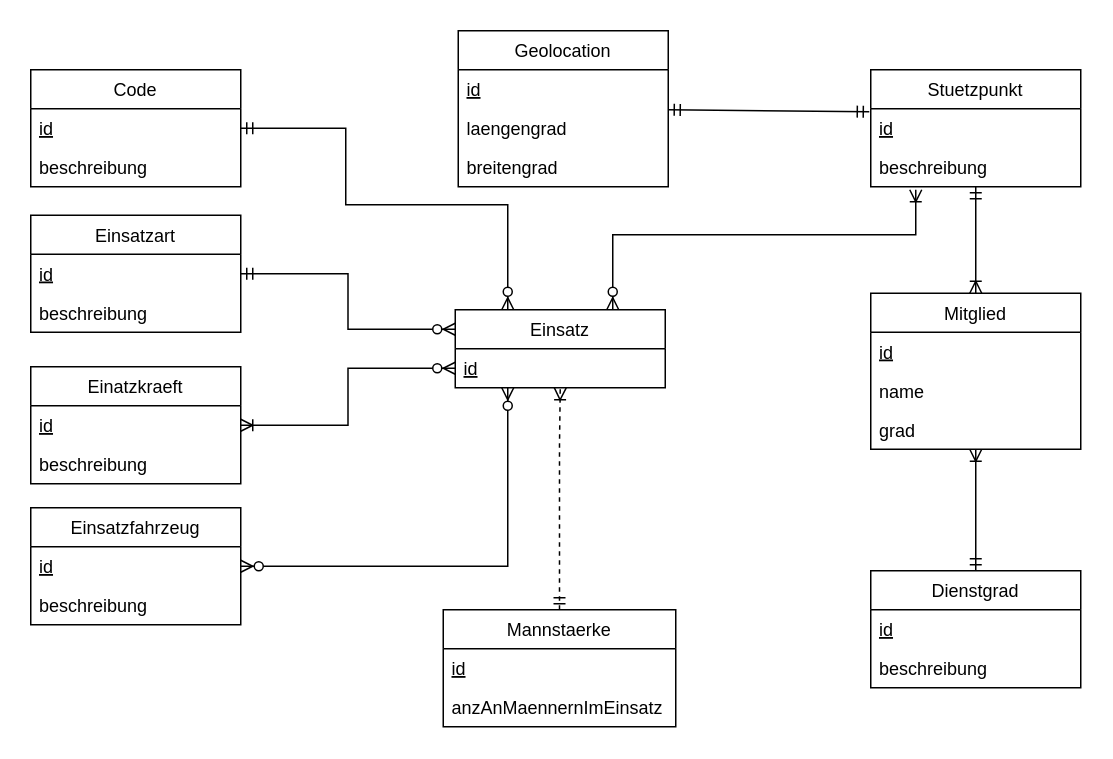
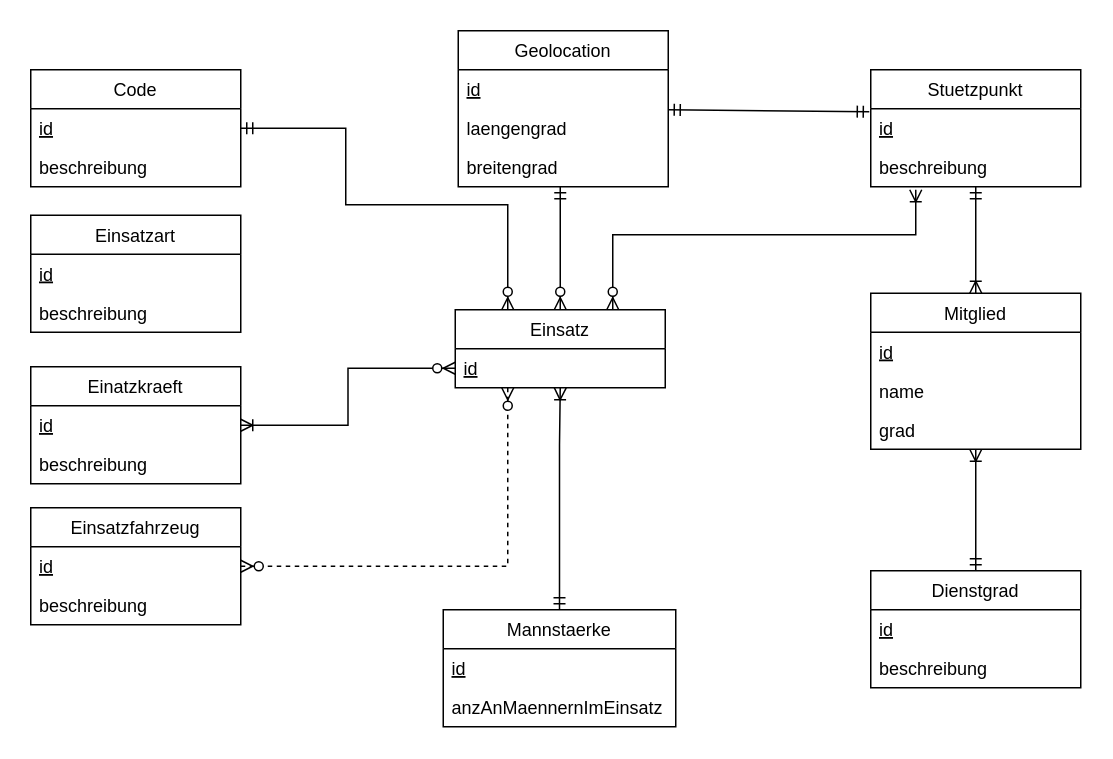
edge "Geolocation" -- "Einsatz": added
edge "Einsatzart" -- "Einsatz": removed
edge "Einsatz" -- "Mannstaerke": style dashed -> solid
edge "Einsatz" -- "Einsatzfahrzeug": style solid -> dashed
